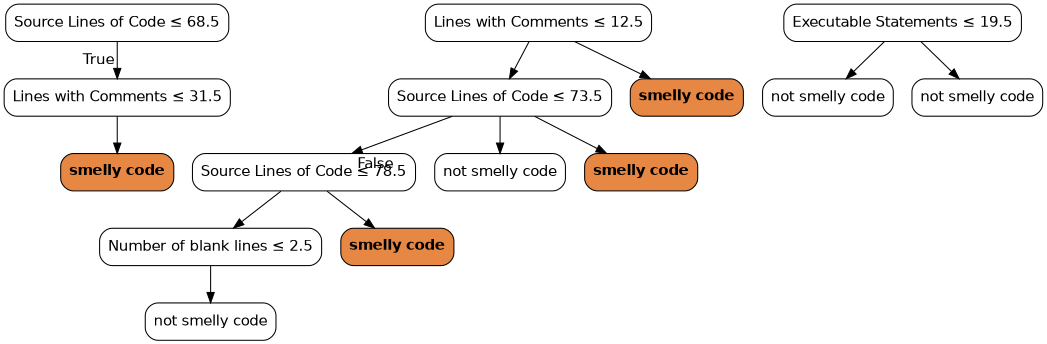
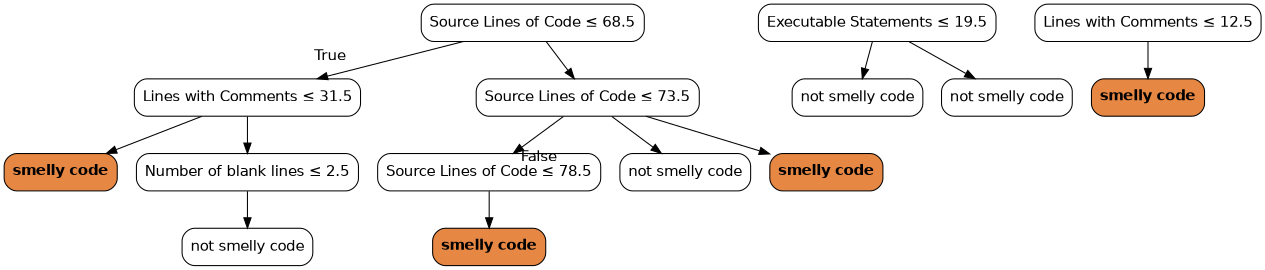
edge "Lines with Comments ≤ 12.5" -> "Source Lines of Code ≤ 73.5": now "Source Lines of Code ≤ 68.5" -> "Source Lines of Code ≤ 73.5"
edge "Source Lines of Code ≤ 78.5" -> "Number of blank lines ≤ 2.5": now "Lines with Comments ≤ 31.5" -> "Number of blank lines ≤ 2.5"
